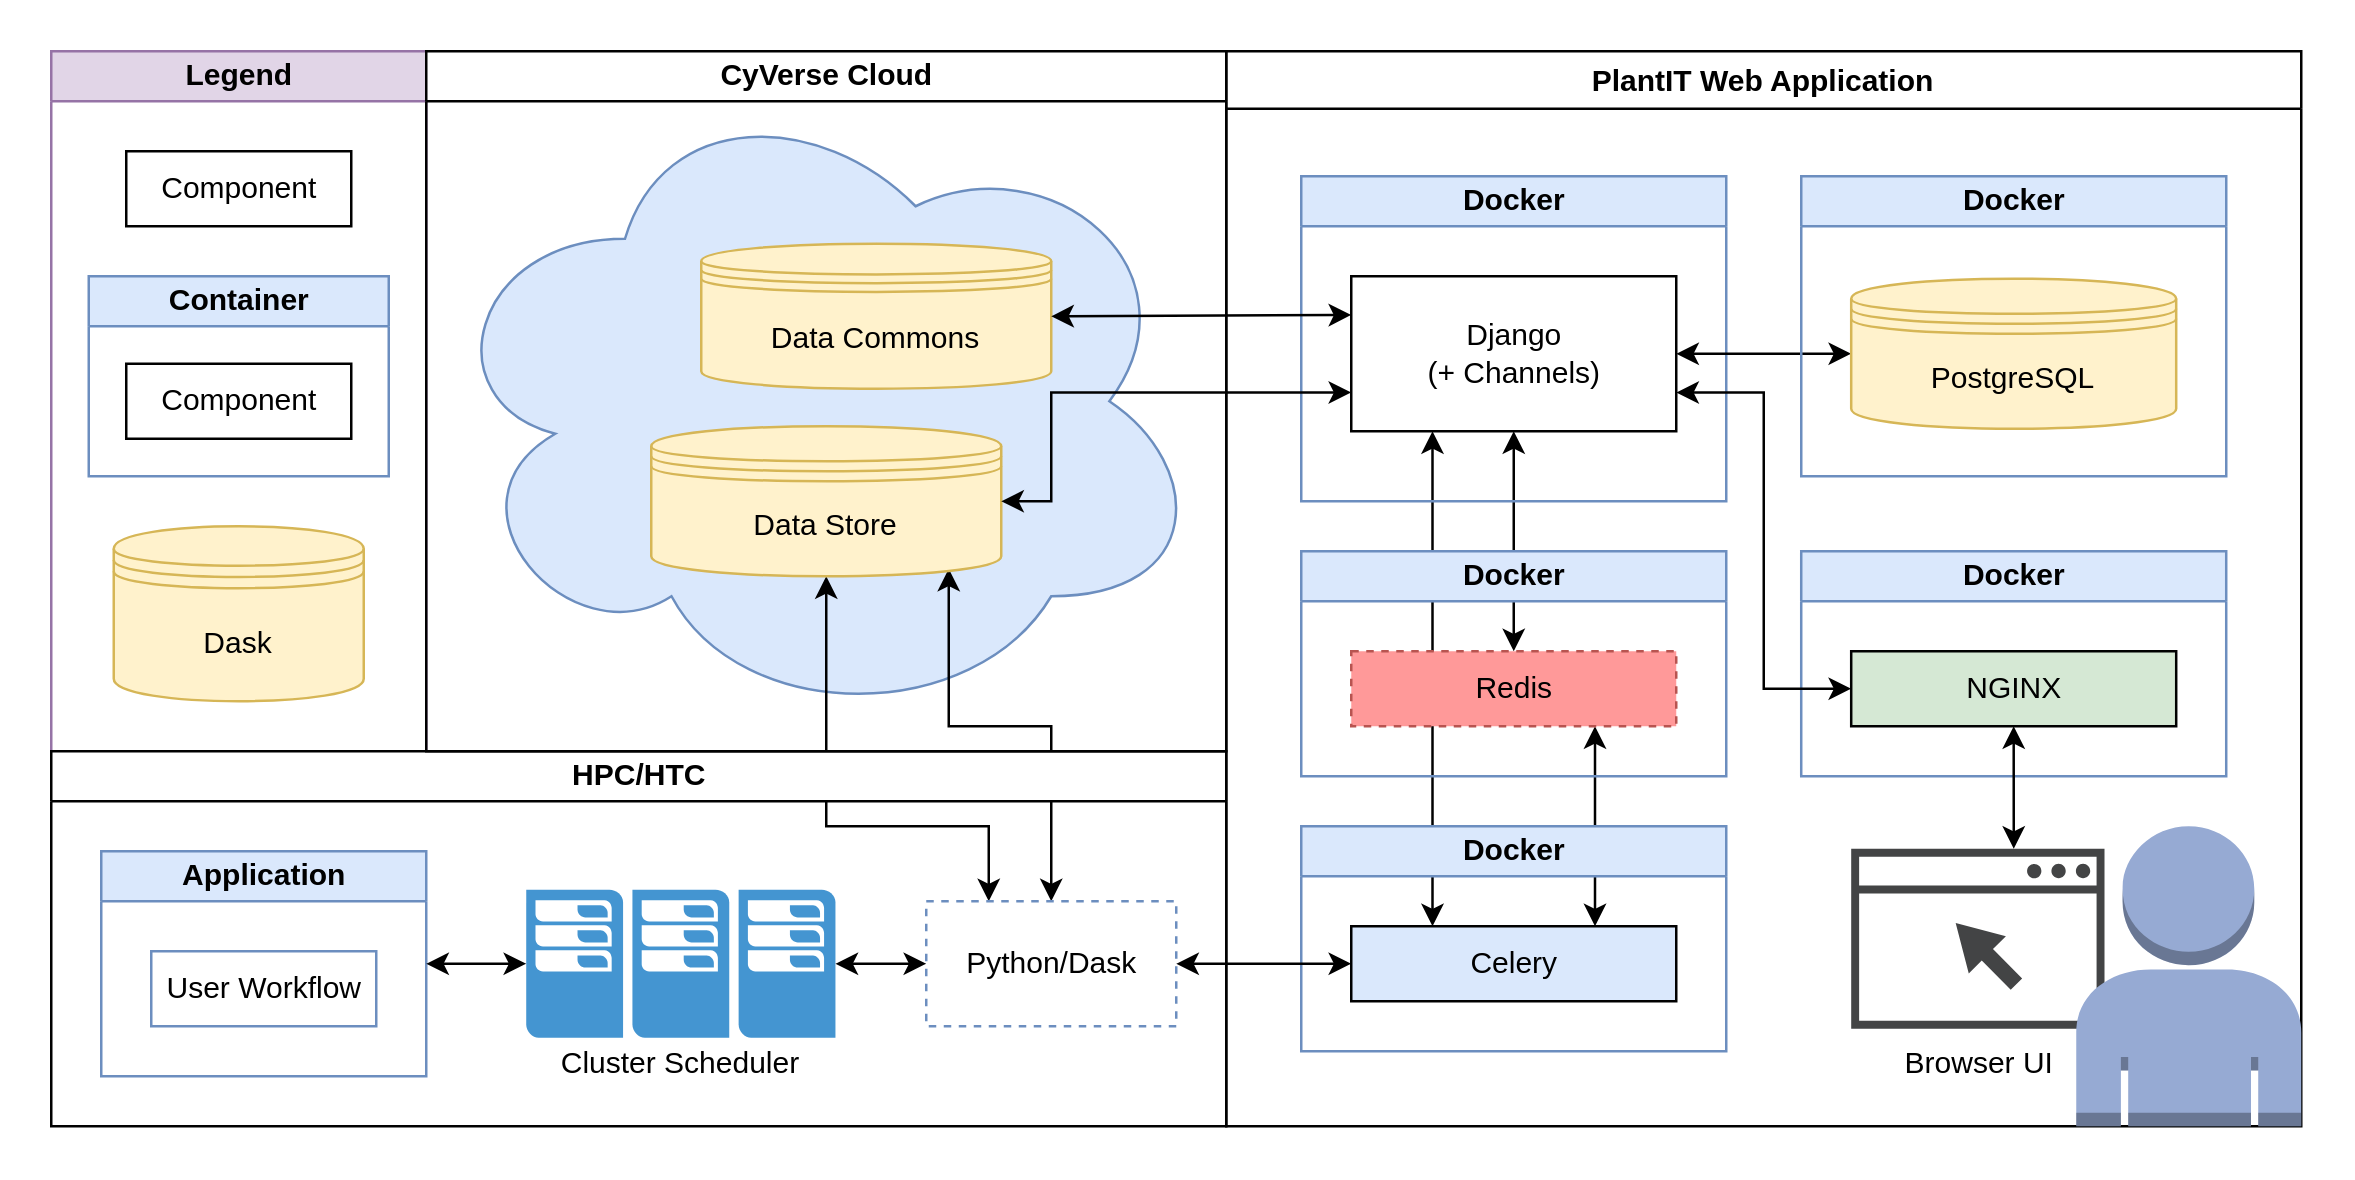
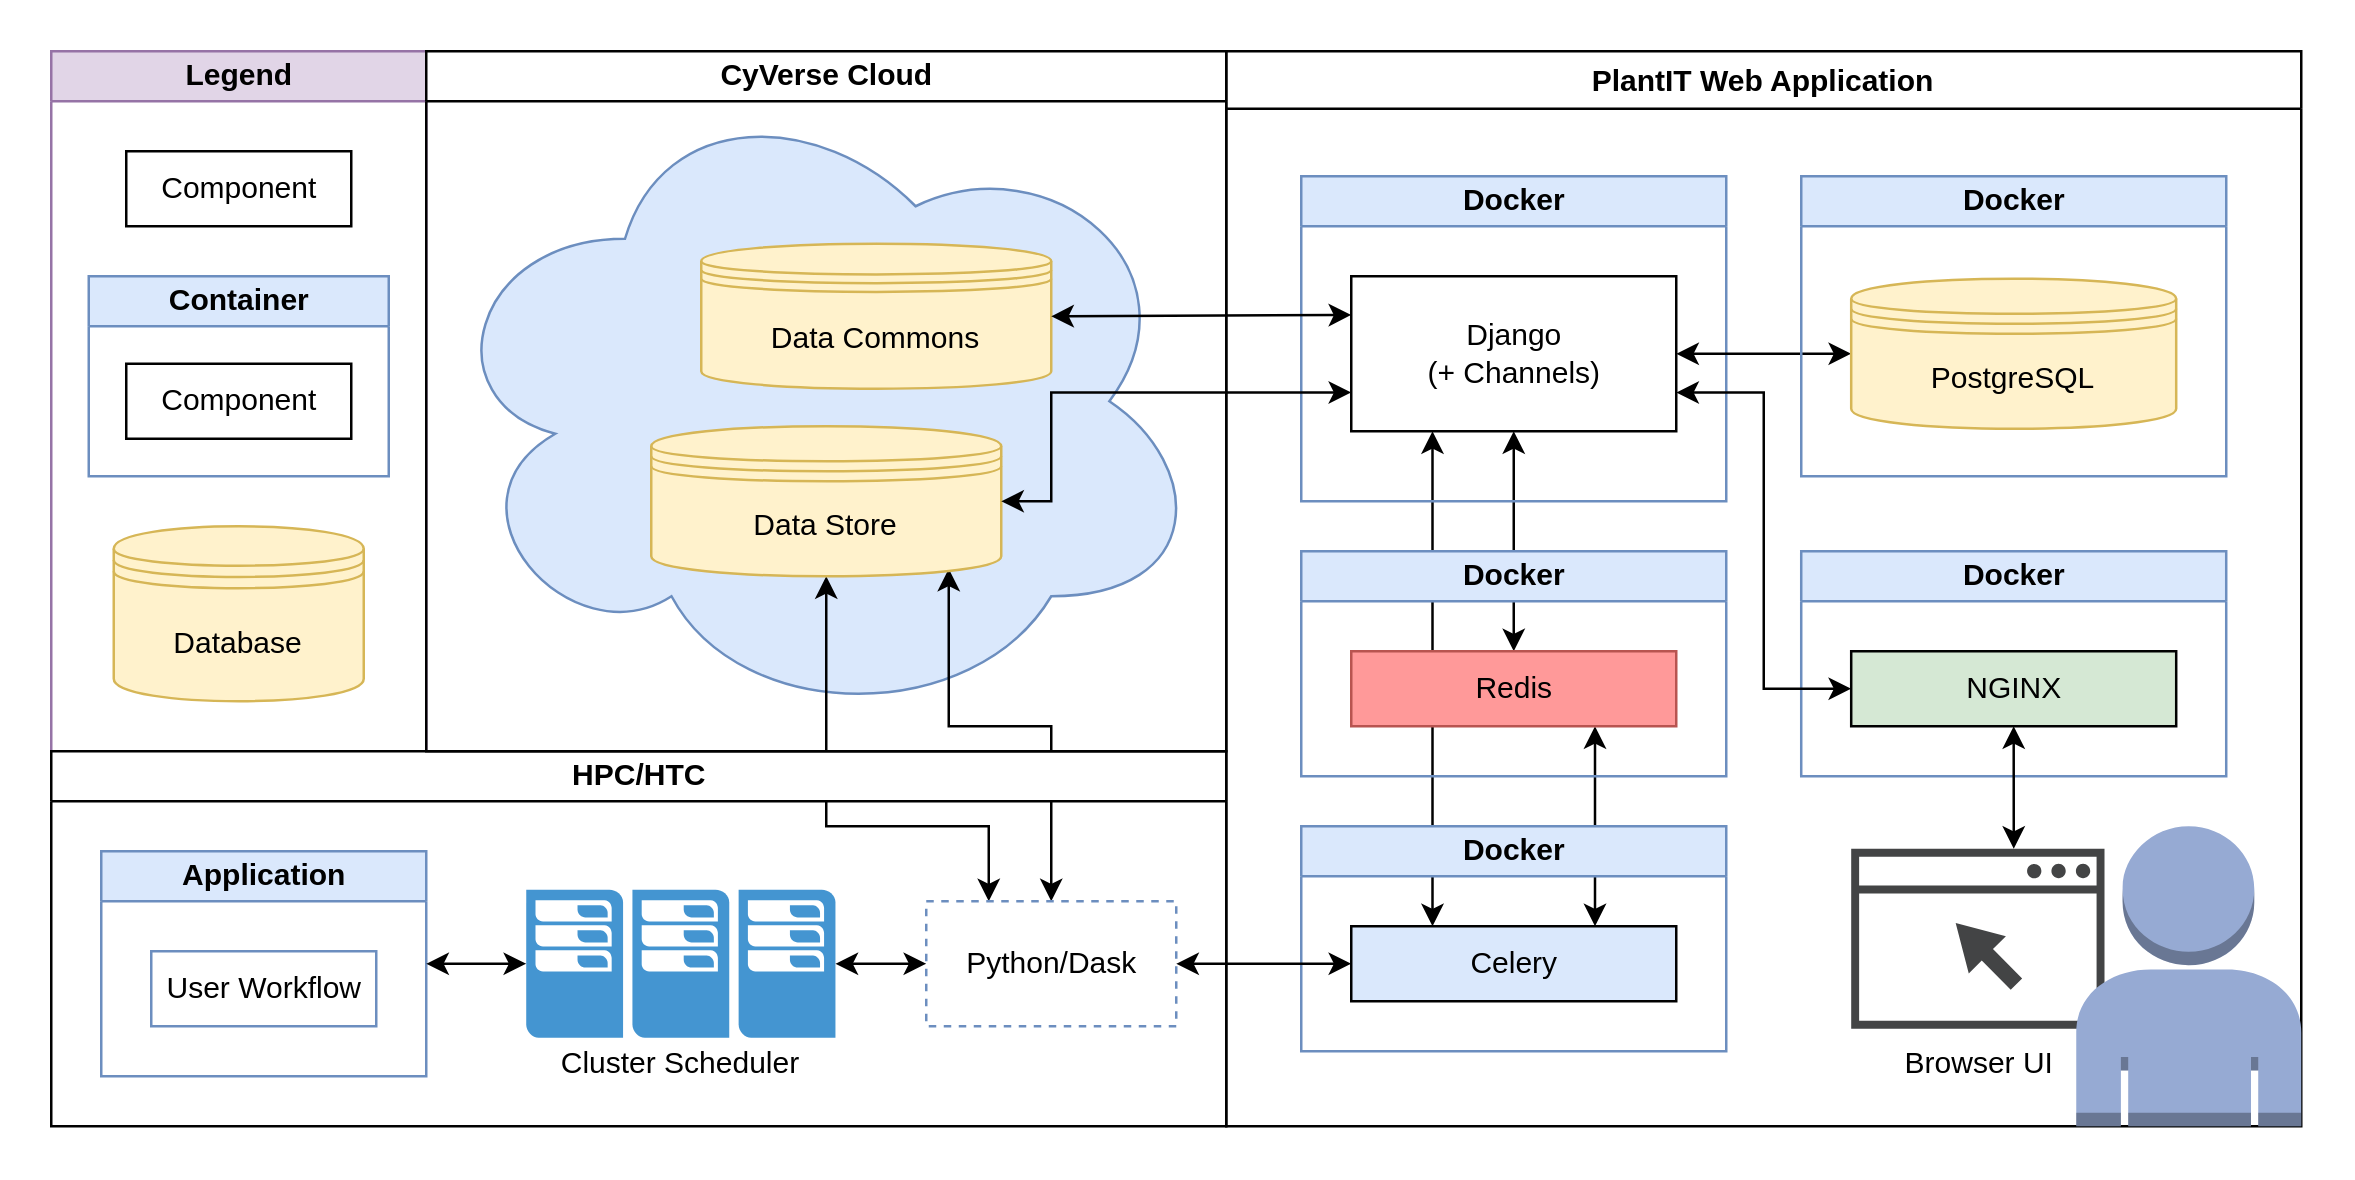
node "Dask": label "Dask" -> "Database"
node "Redis": style dashed -> solid
